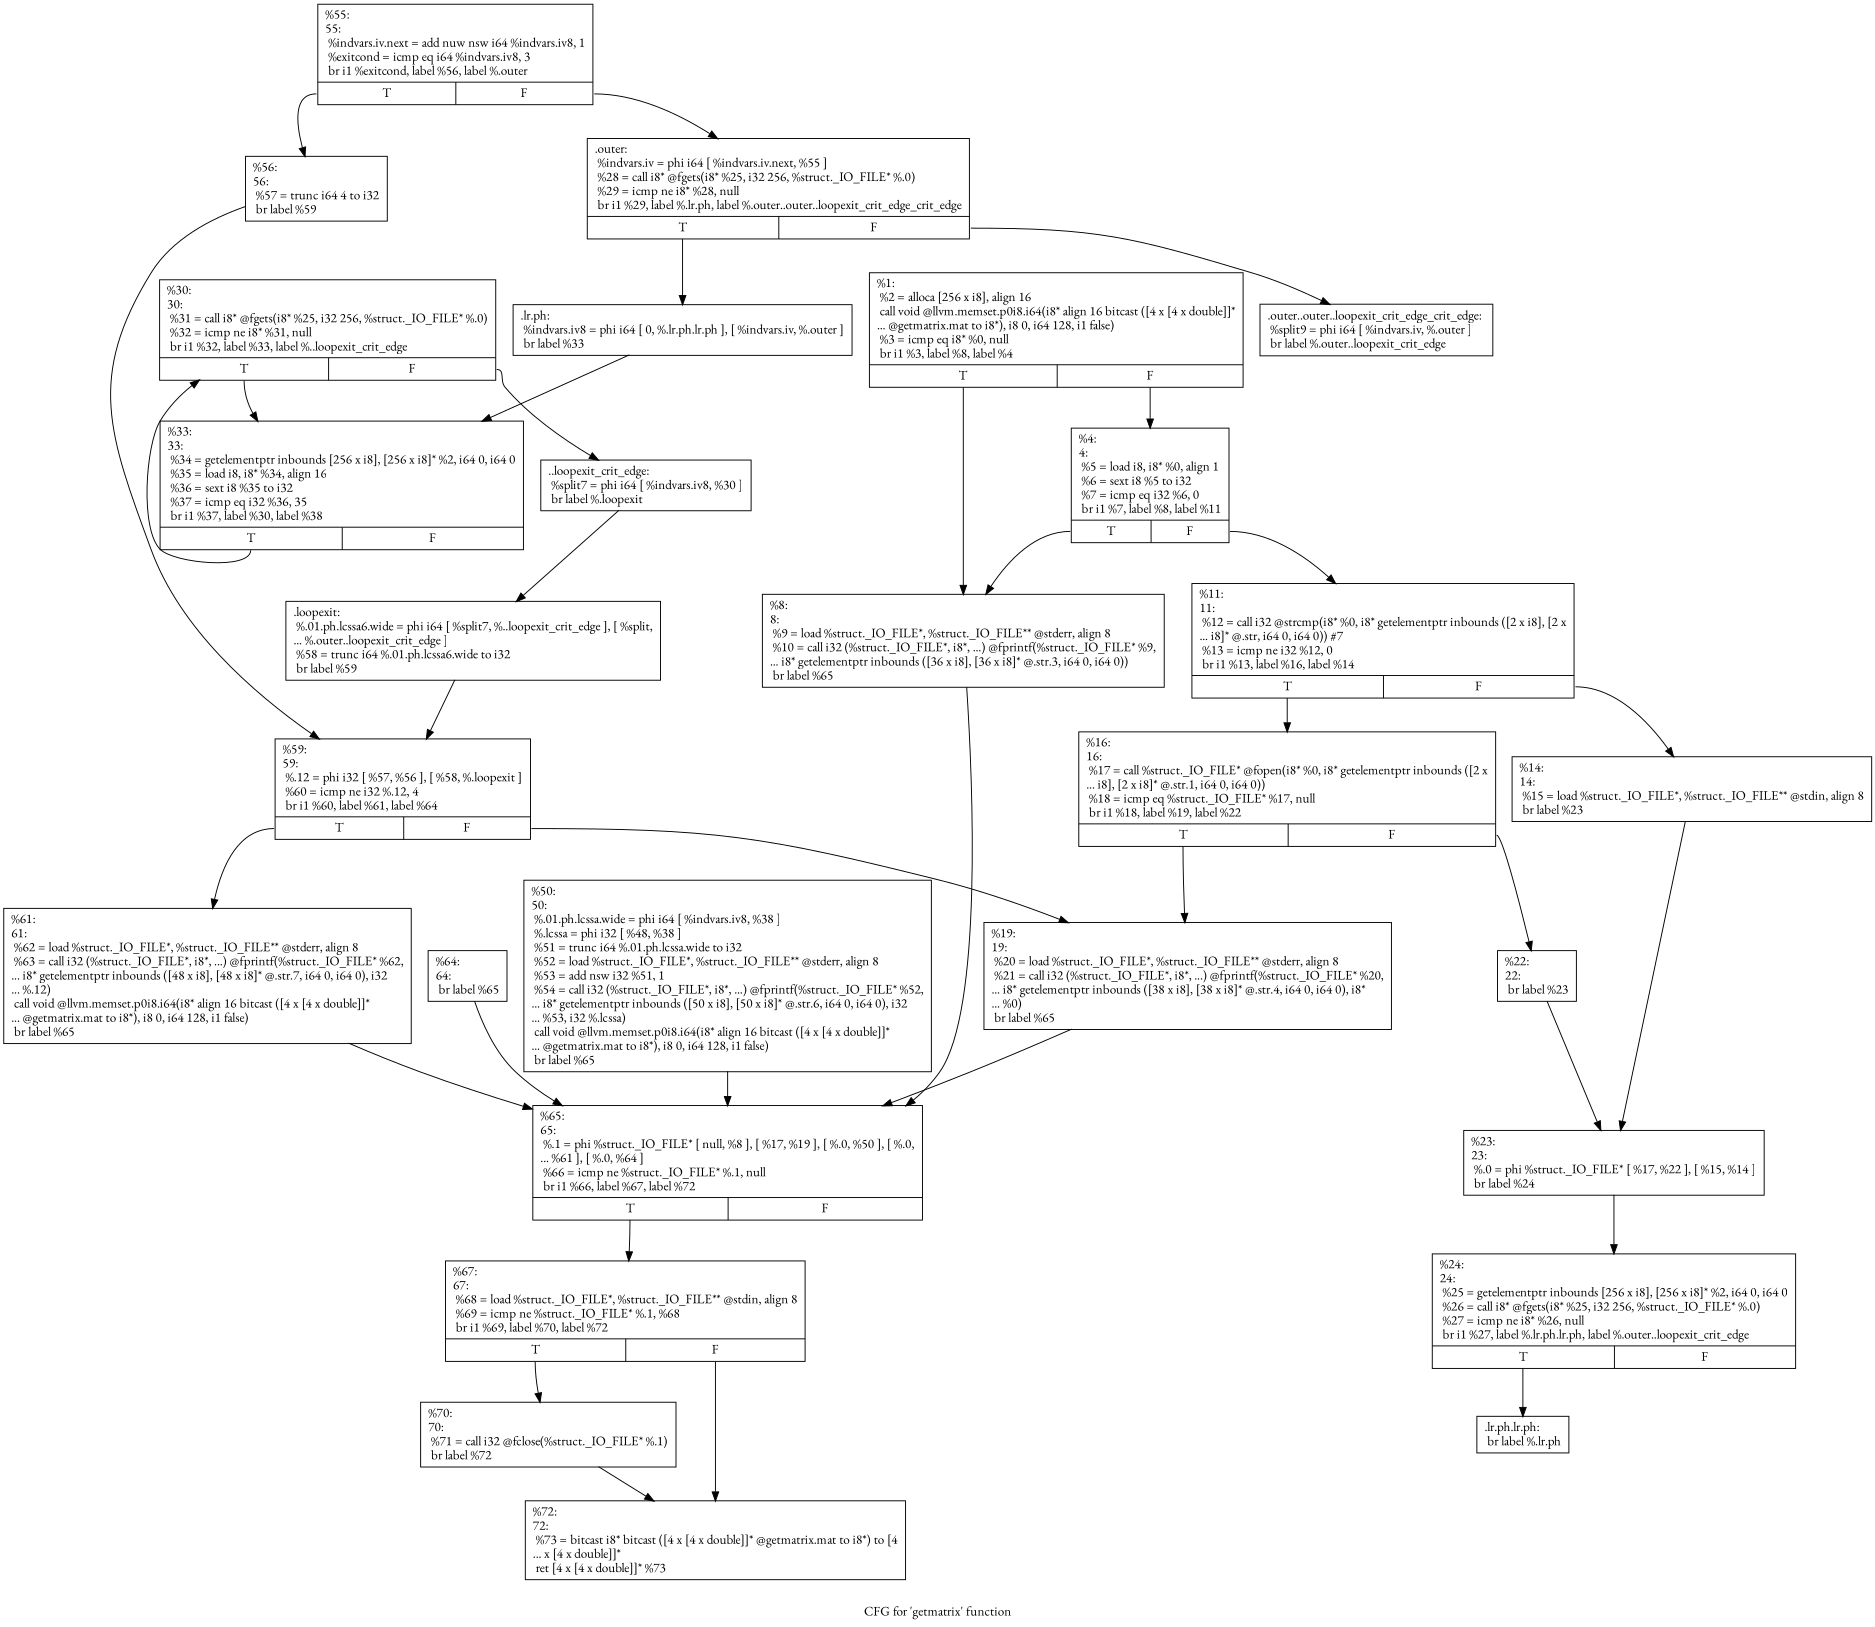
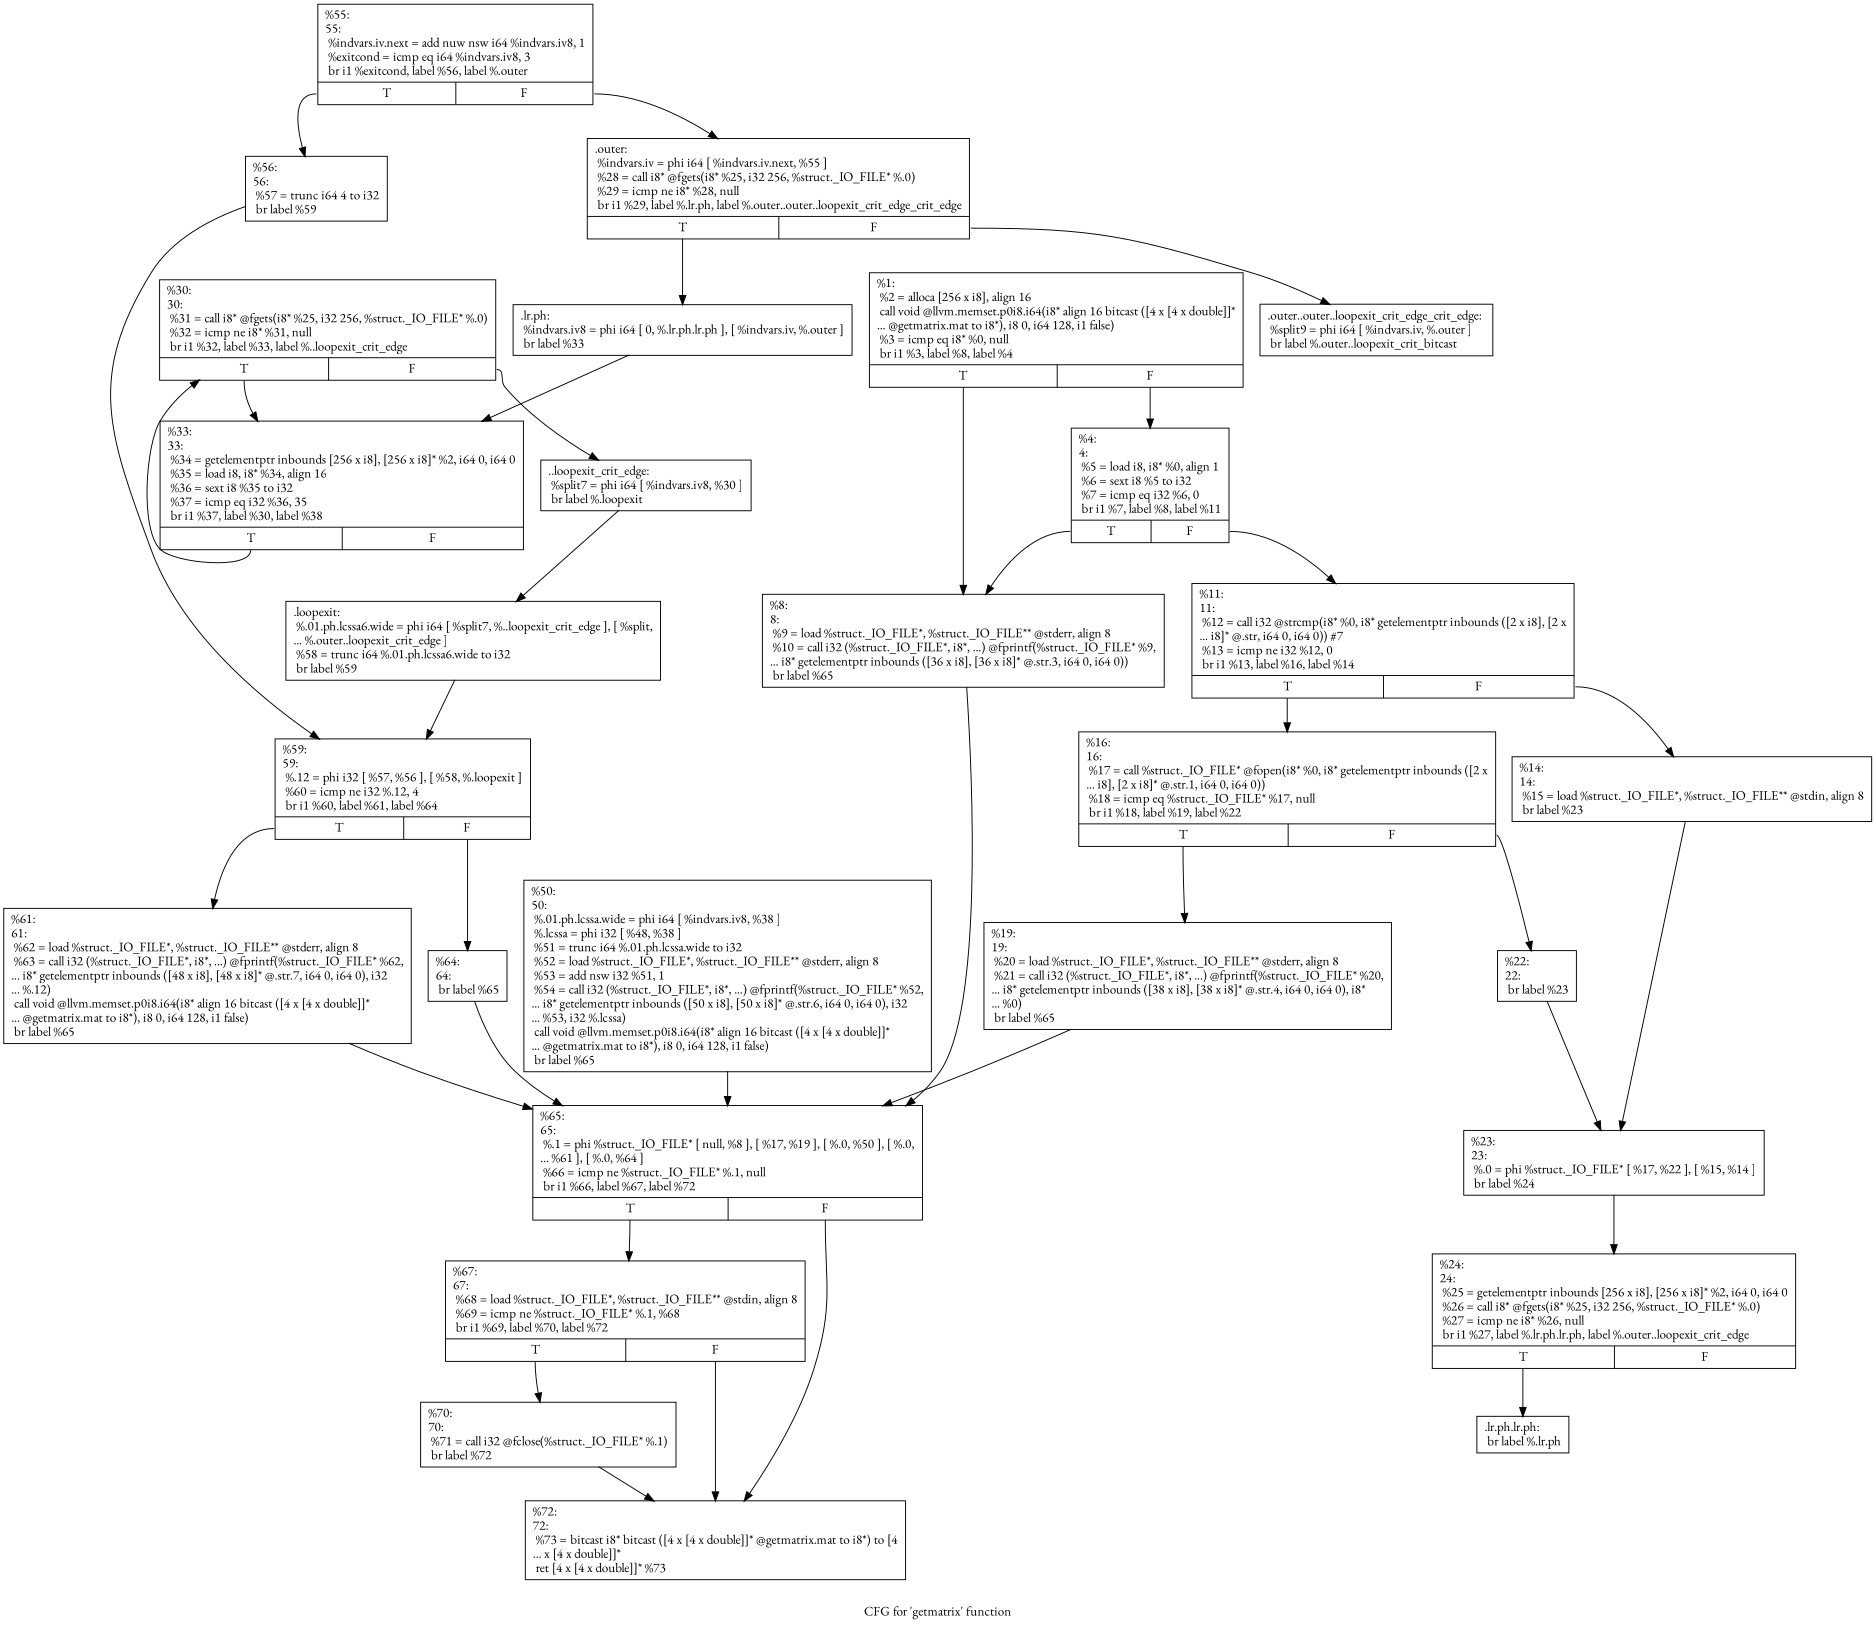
node ".outer..outer..loopexit_crit_edge_crit_edge:": text "br label %.outer..loopexit_crit_edge" -> "br label %.outer..loopexit_crit_bitcast"
edge "%59:" -> "%19:": now "%59:" -> "%64:"
edge "%65:" -> "%72:": added
